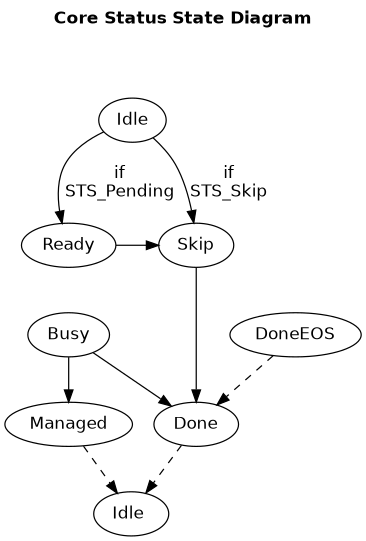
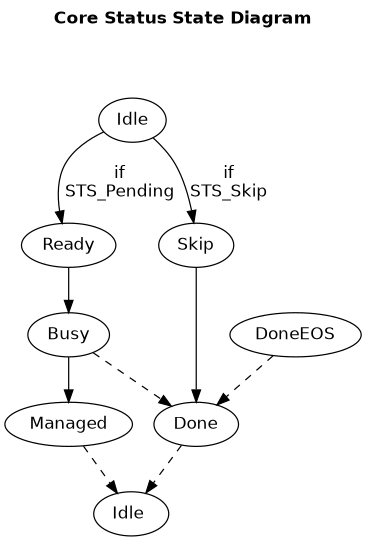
edge "Ready" -> "Skip": now "Ready" -> "Busy"
edge "Busy" -> "Done": style solid -> dashed
